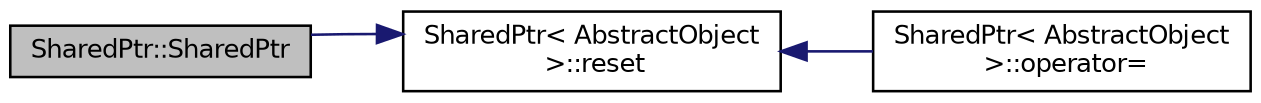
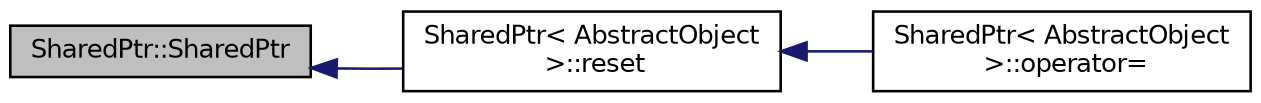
edge "SharedPtr::SharedPtr" -> "SharedPtr< AbstractObject >::reset": reversed
